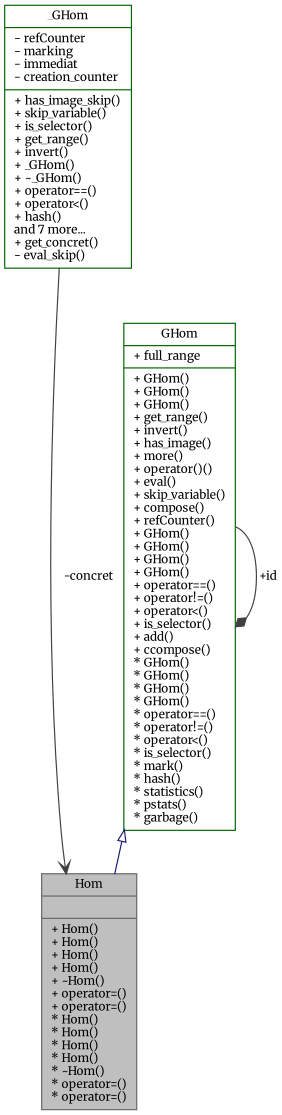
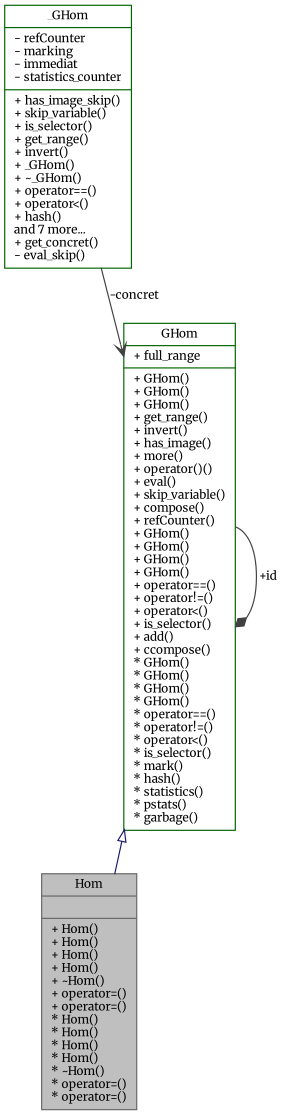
node "_GHom": text "- creation_counter" -> "- statistics_counter"
edge "_GHom" -> "Hom": now "_GHom" -> "GHom"
